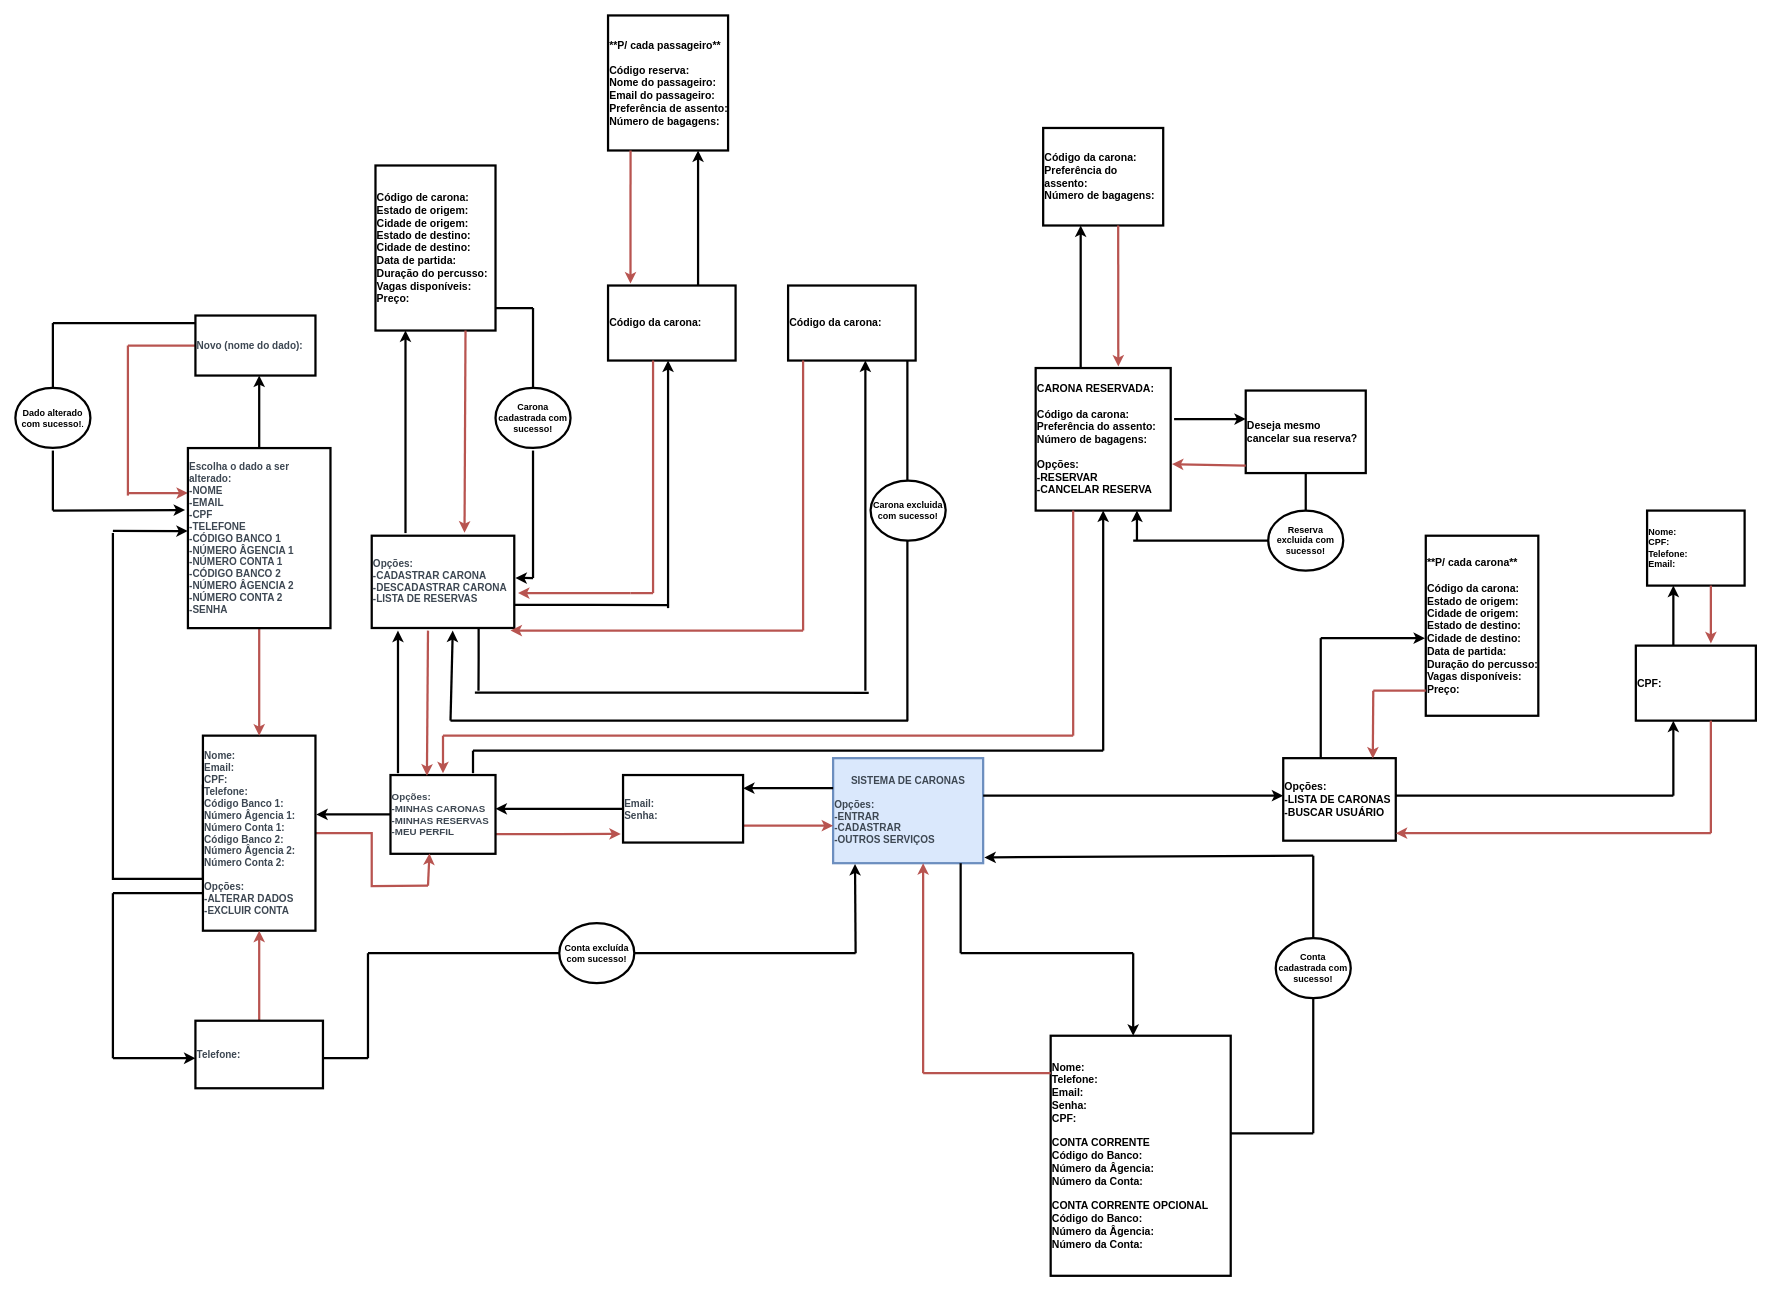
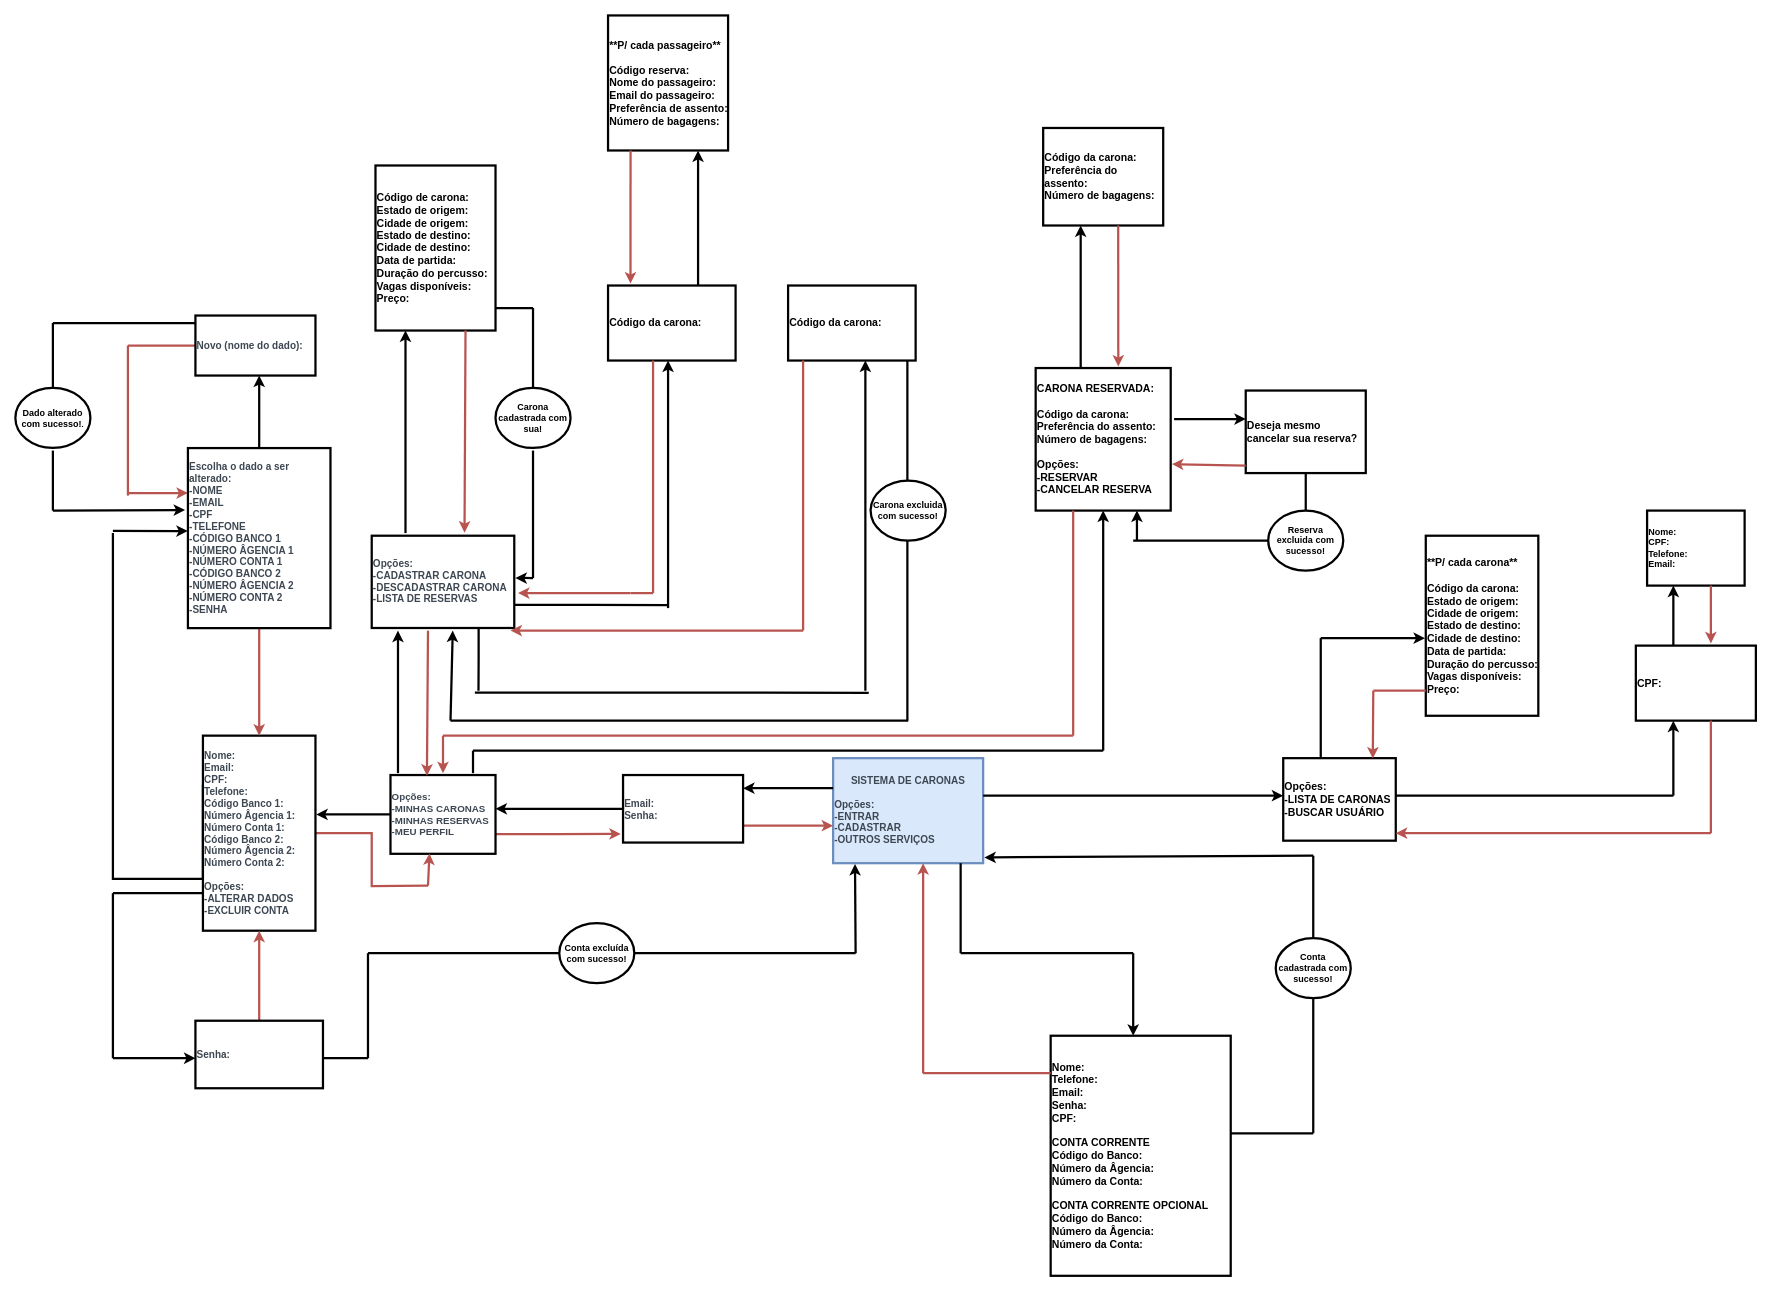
node "Carona cadastrada com sucesso!": label "Carona cadastrada com sucesso!" -> "Carona cadastrada com sua!"
node "Telefone:": label "Telefone:" -> "Senha:"
